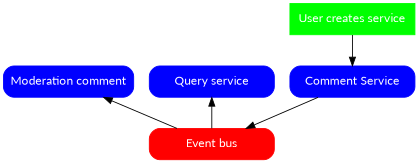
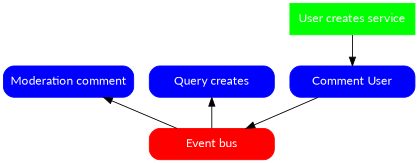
node "Query service": label "Query service" -> "Query creates"
node "Comment Service": label "Comment Service" -> "Comment User"
